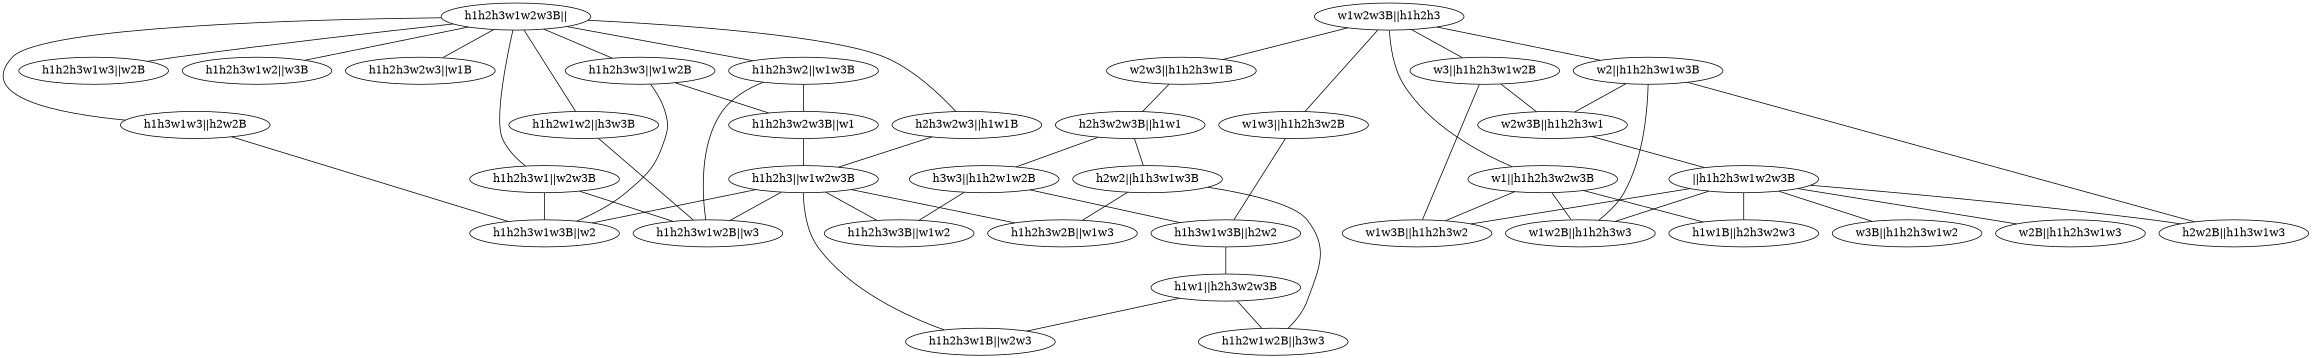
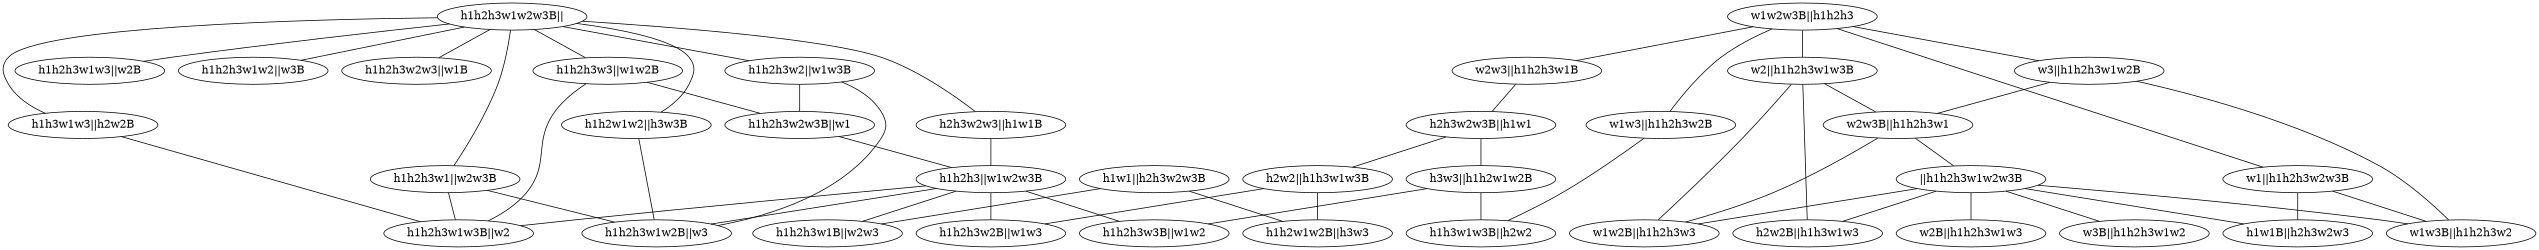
edge "w1||h1h2h3w2w3B" -- "w1w2B||h1h2h3w3": now "w2w3B||h1h2h3w1" -- "w1w2B||h1h2h3w3"
edge "h1h3w1w3B||h2w2" -- "h1w1||h2h3w2w3B": removed
